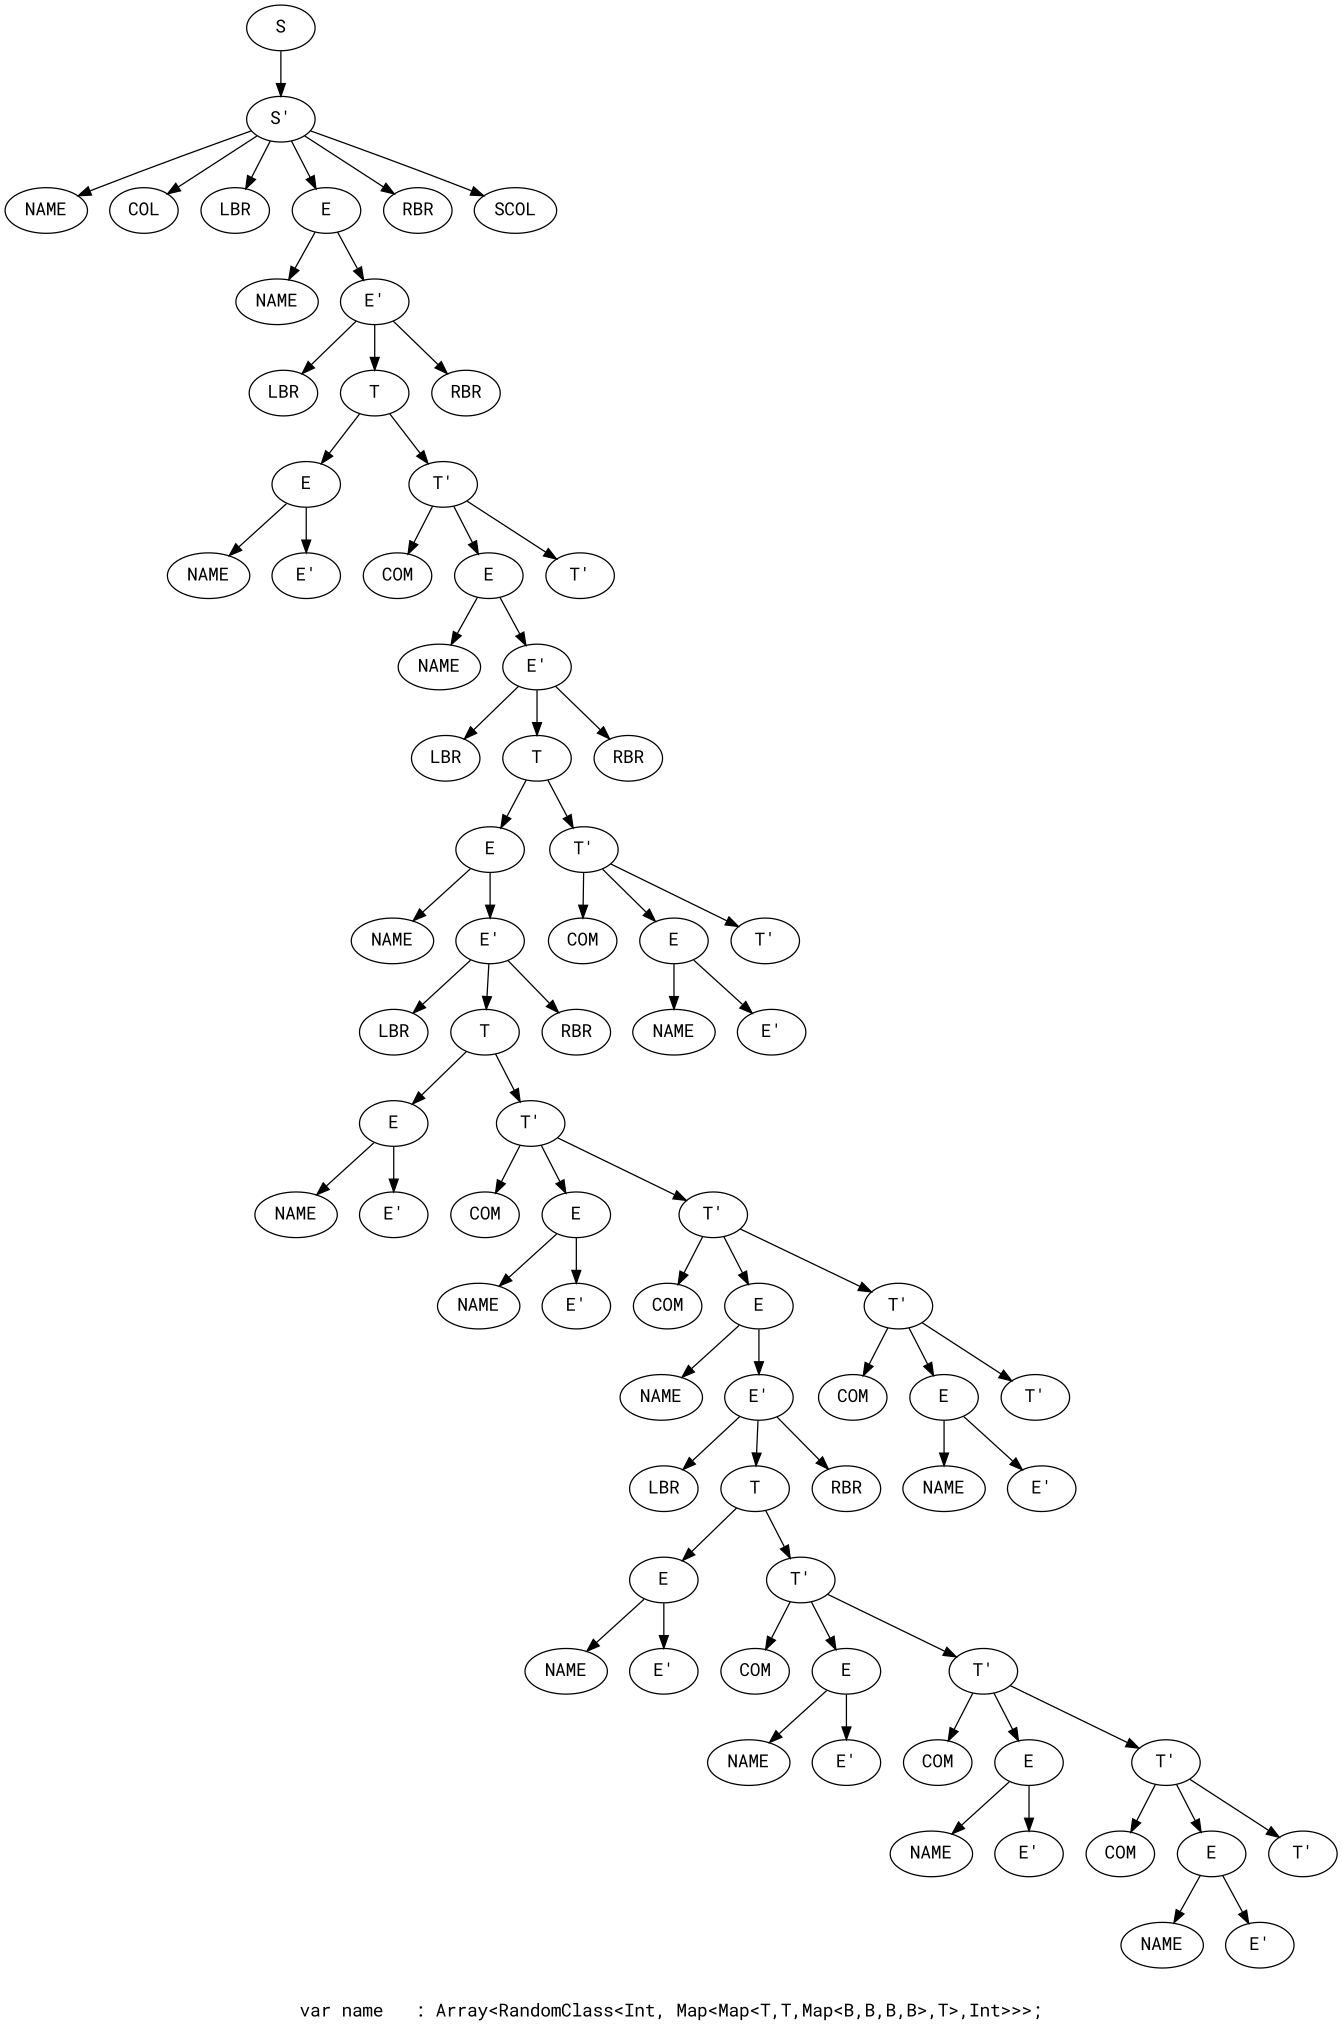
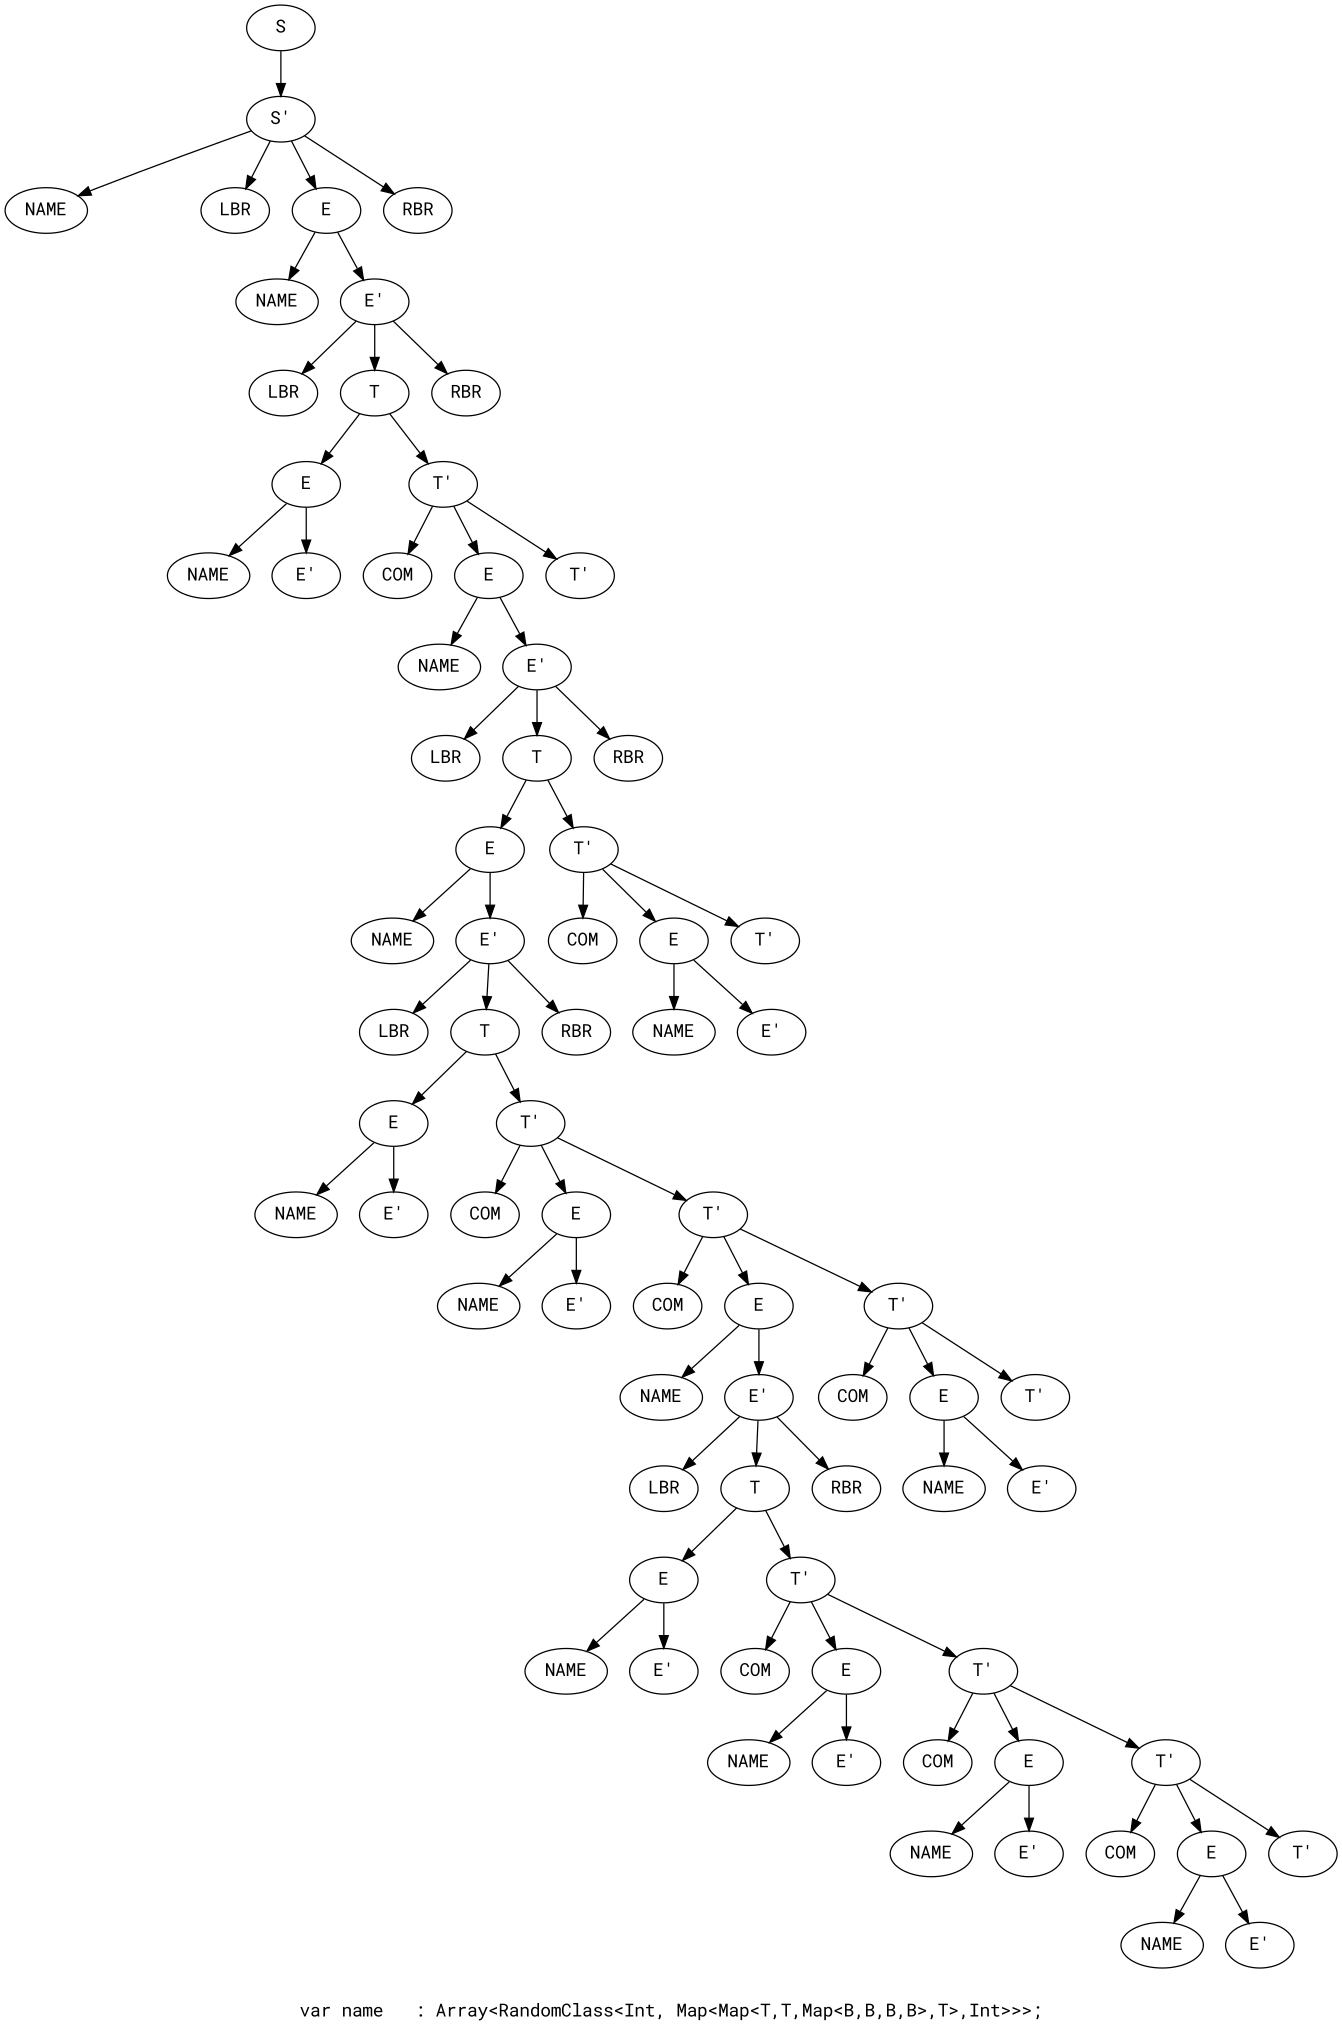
node "COL": removed
node "SCOL": removed
